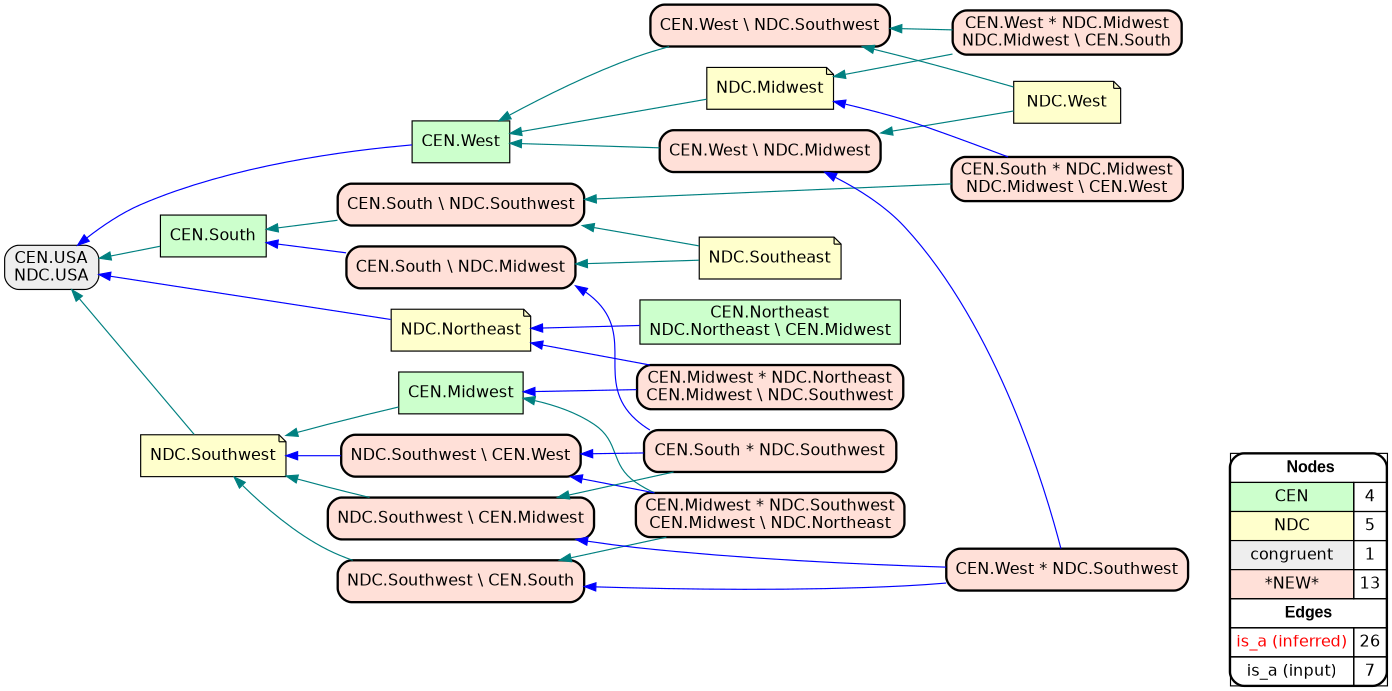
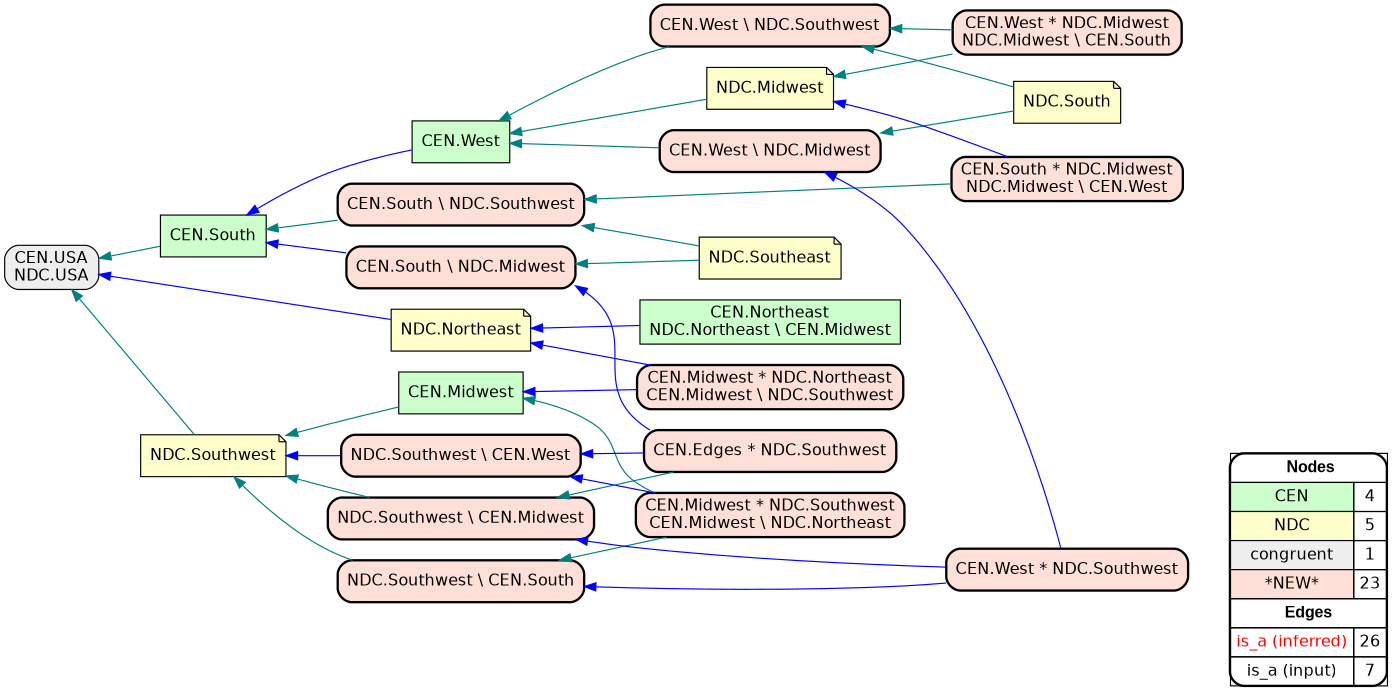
node "NDC.West": label "NDC.West" -> "NDC.South"
edge "CEN.West" -> "CEN.USA NDC.USA": now "CEN.West" -> "CEN.South"
node "CEN.South * NDC.Southwest": label "CEN.South * NDC.Southwest" -> "CEN.Edges * NDC.Southwest"
node "Nodes": text "13" -> "23"
